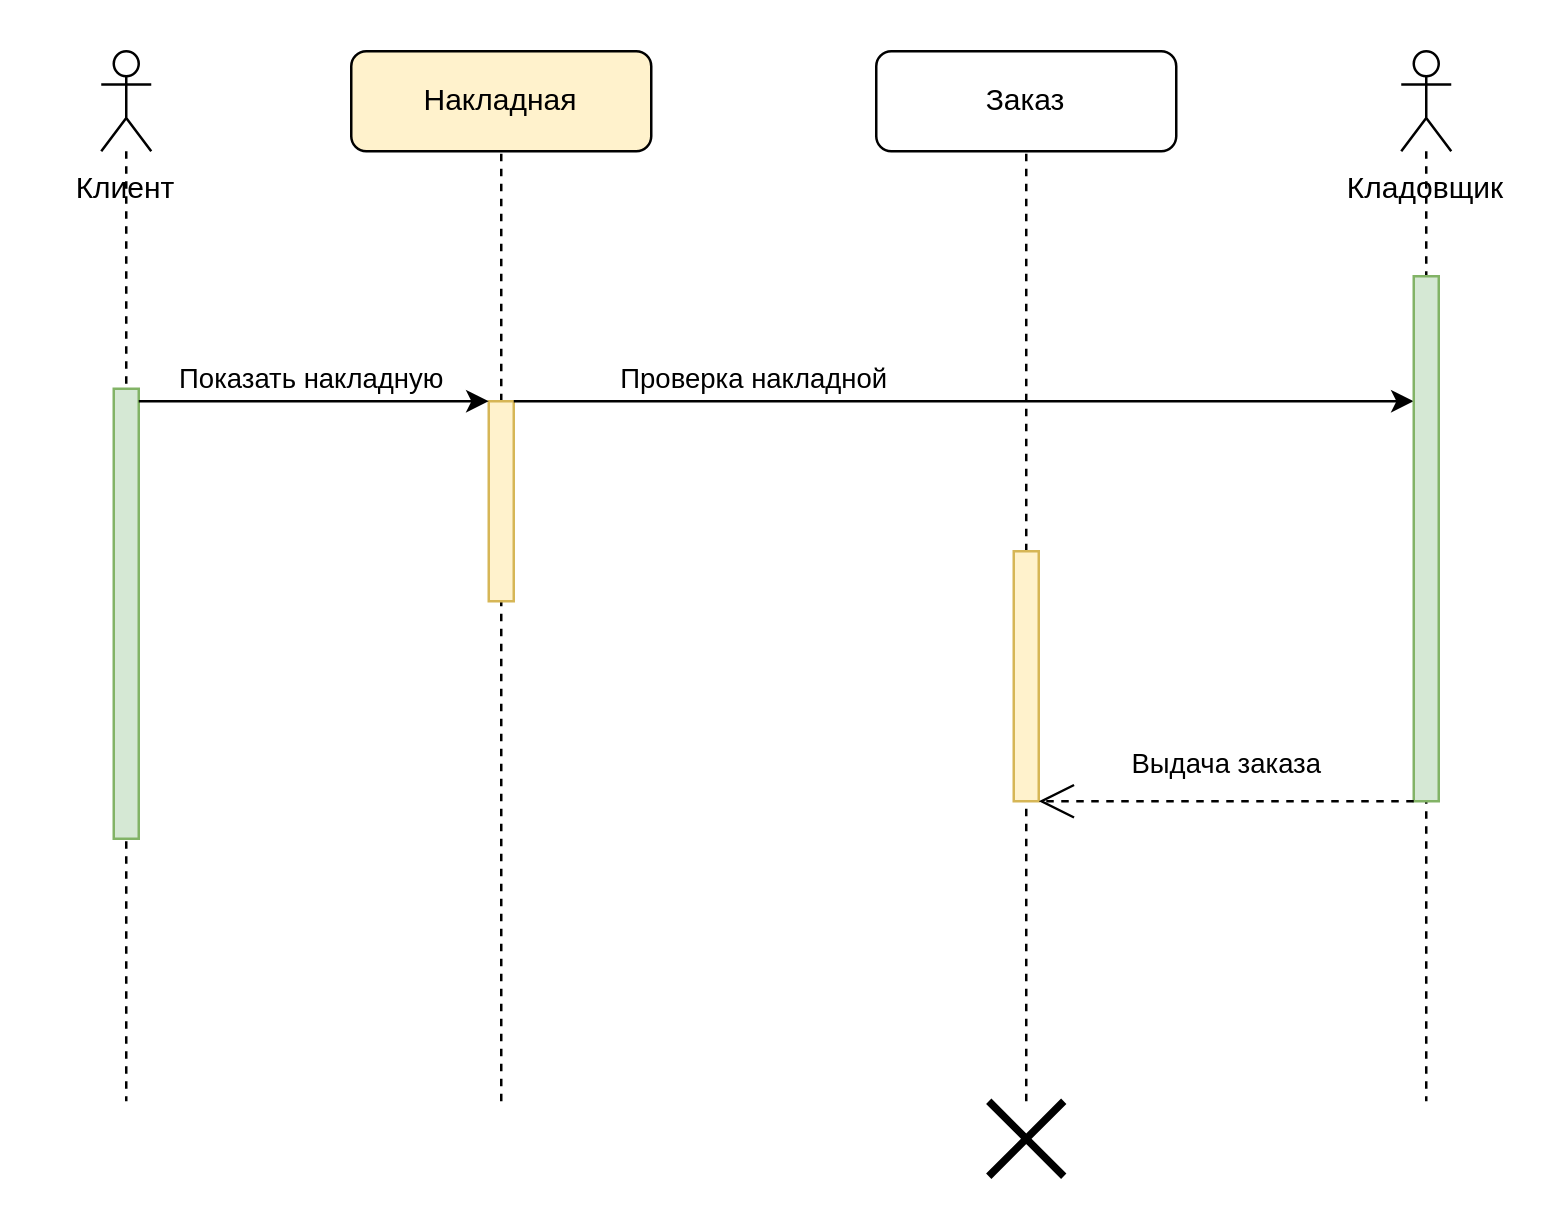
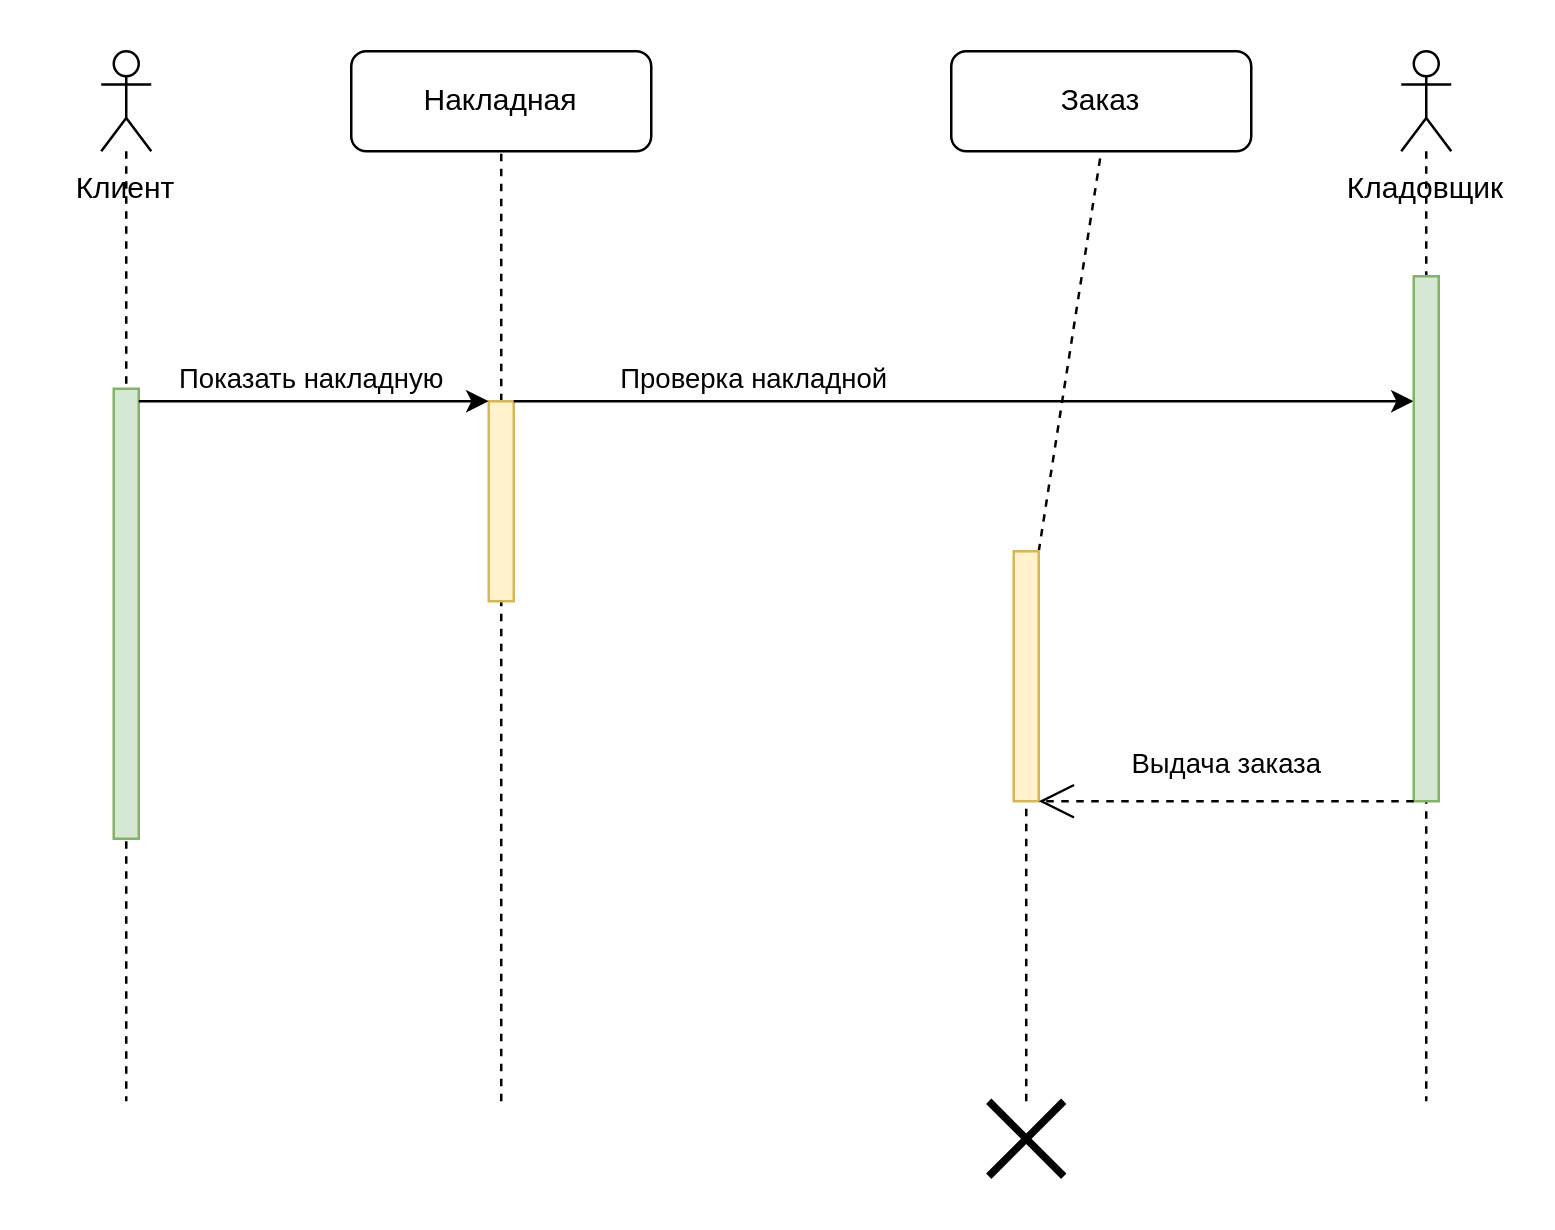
node "Накладная": fillcolor #fff2cc -> #ffffff
node "Заказ": moved (1026, 101) -> (1101, 101)
